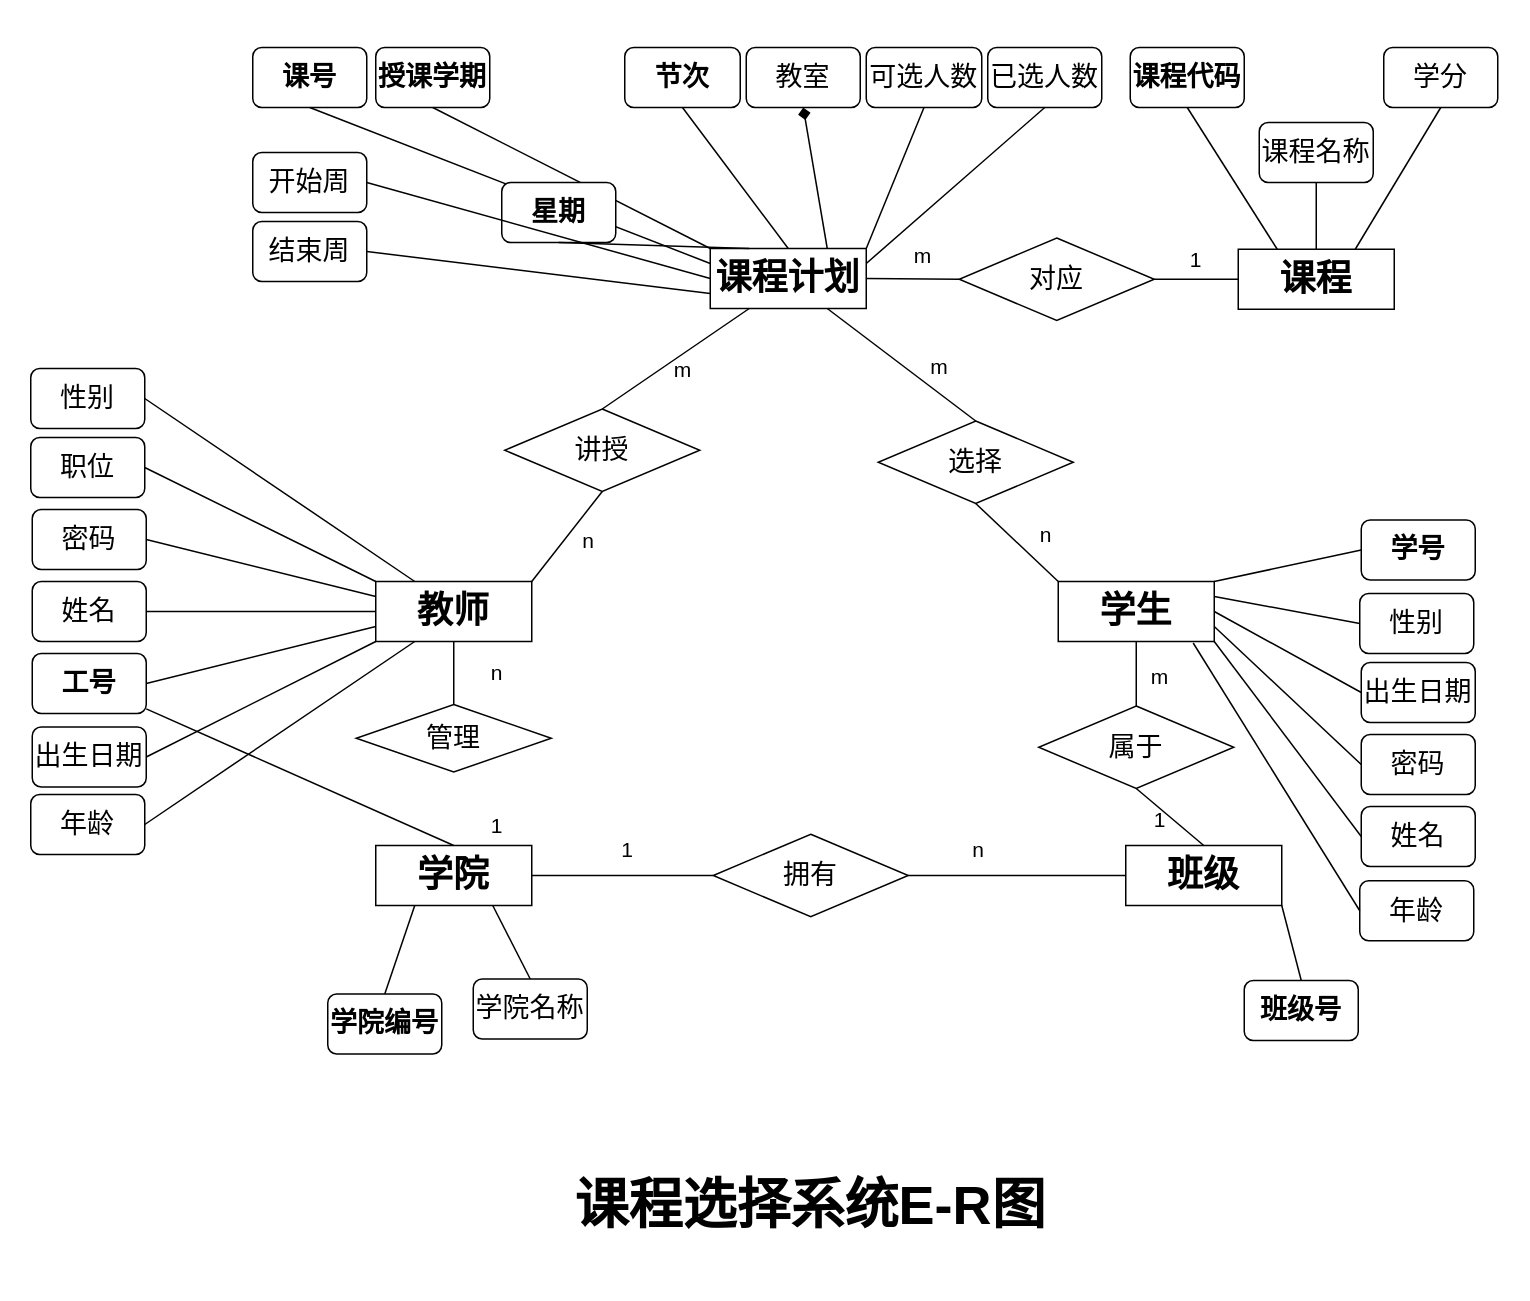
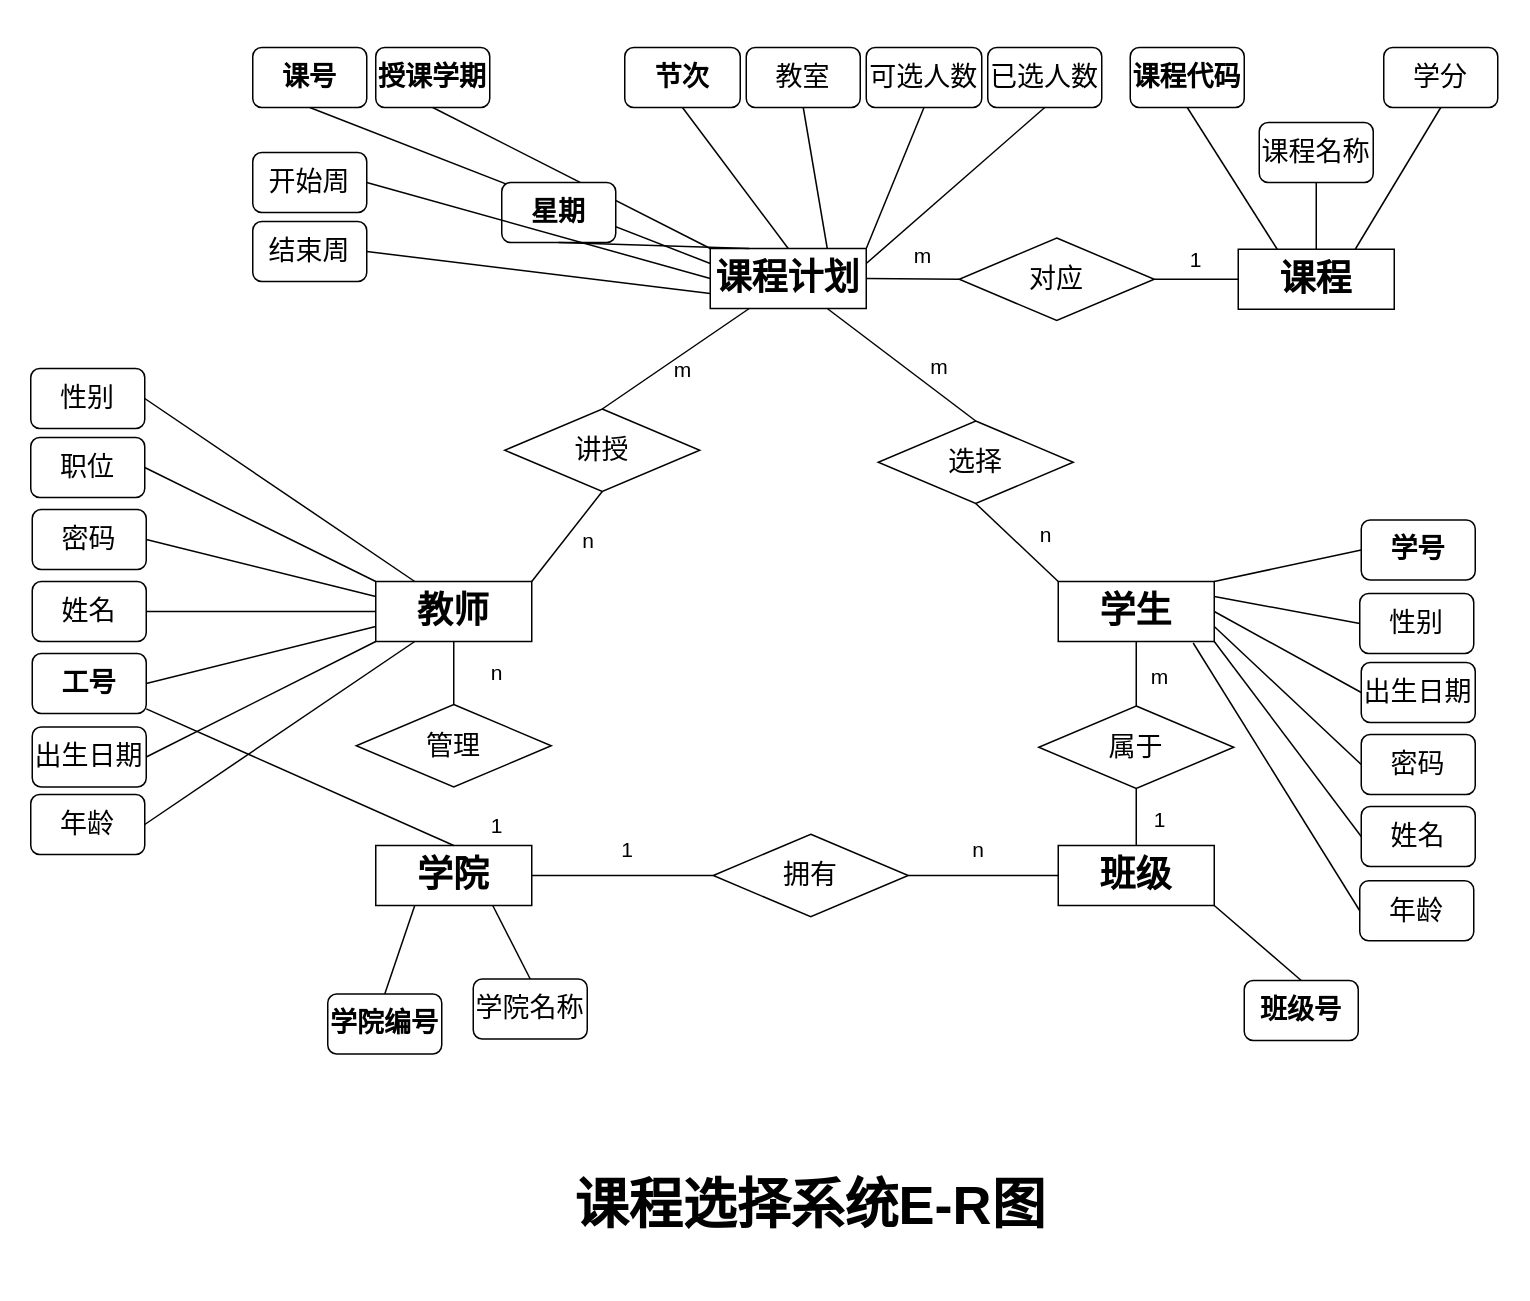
edge "课程计划" -> "教室": arrowhead diamond -> none
node "管理": size 195x68 -> 195x83
node "班级": moved (1204, 875) -> (1136, 875)
